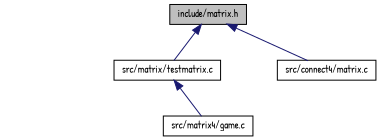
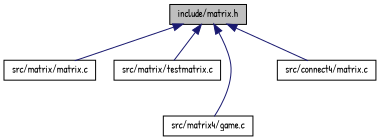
node "src/matrix/matrix.c": added
edge "src/matrix4/game.c" -> "src/matrix/testmatrix.c": now "src/matrix4/game.c" -> "include/matrix.h"
